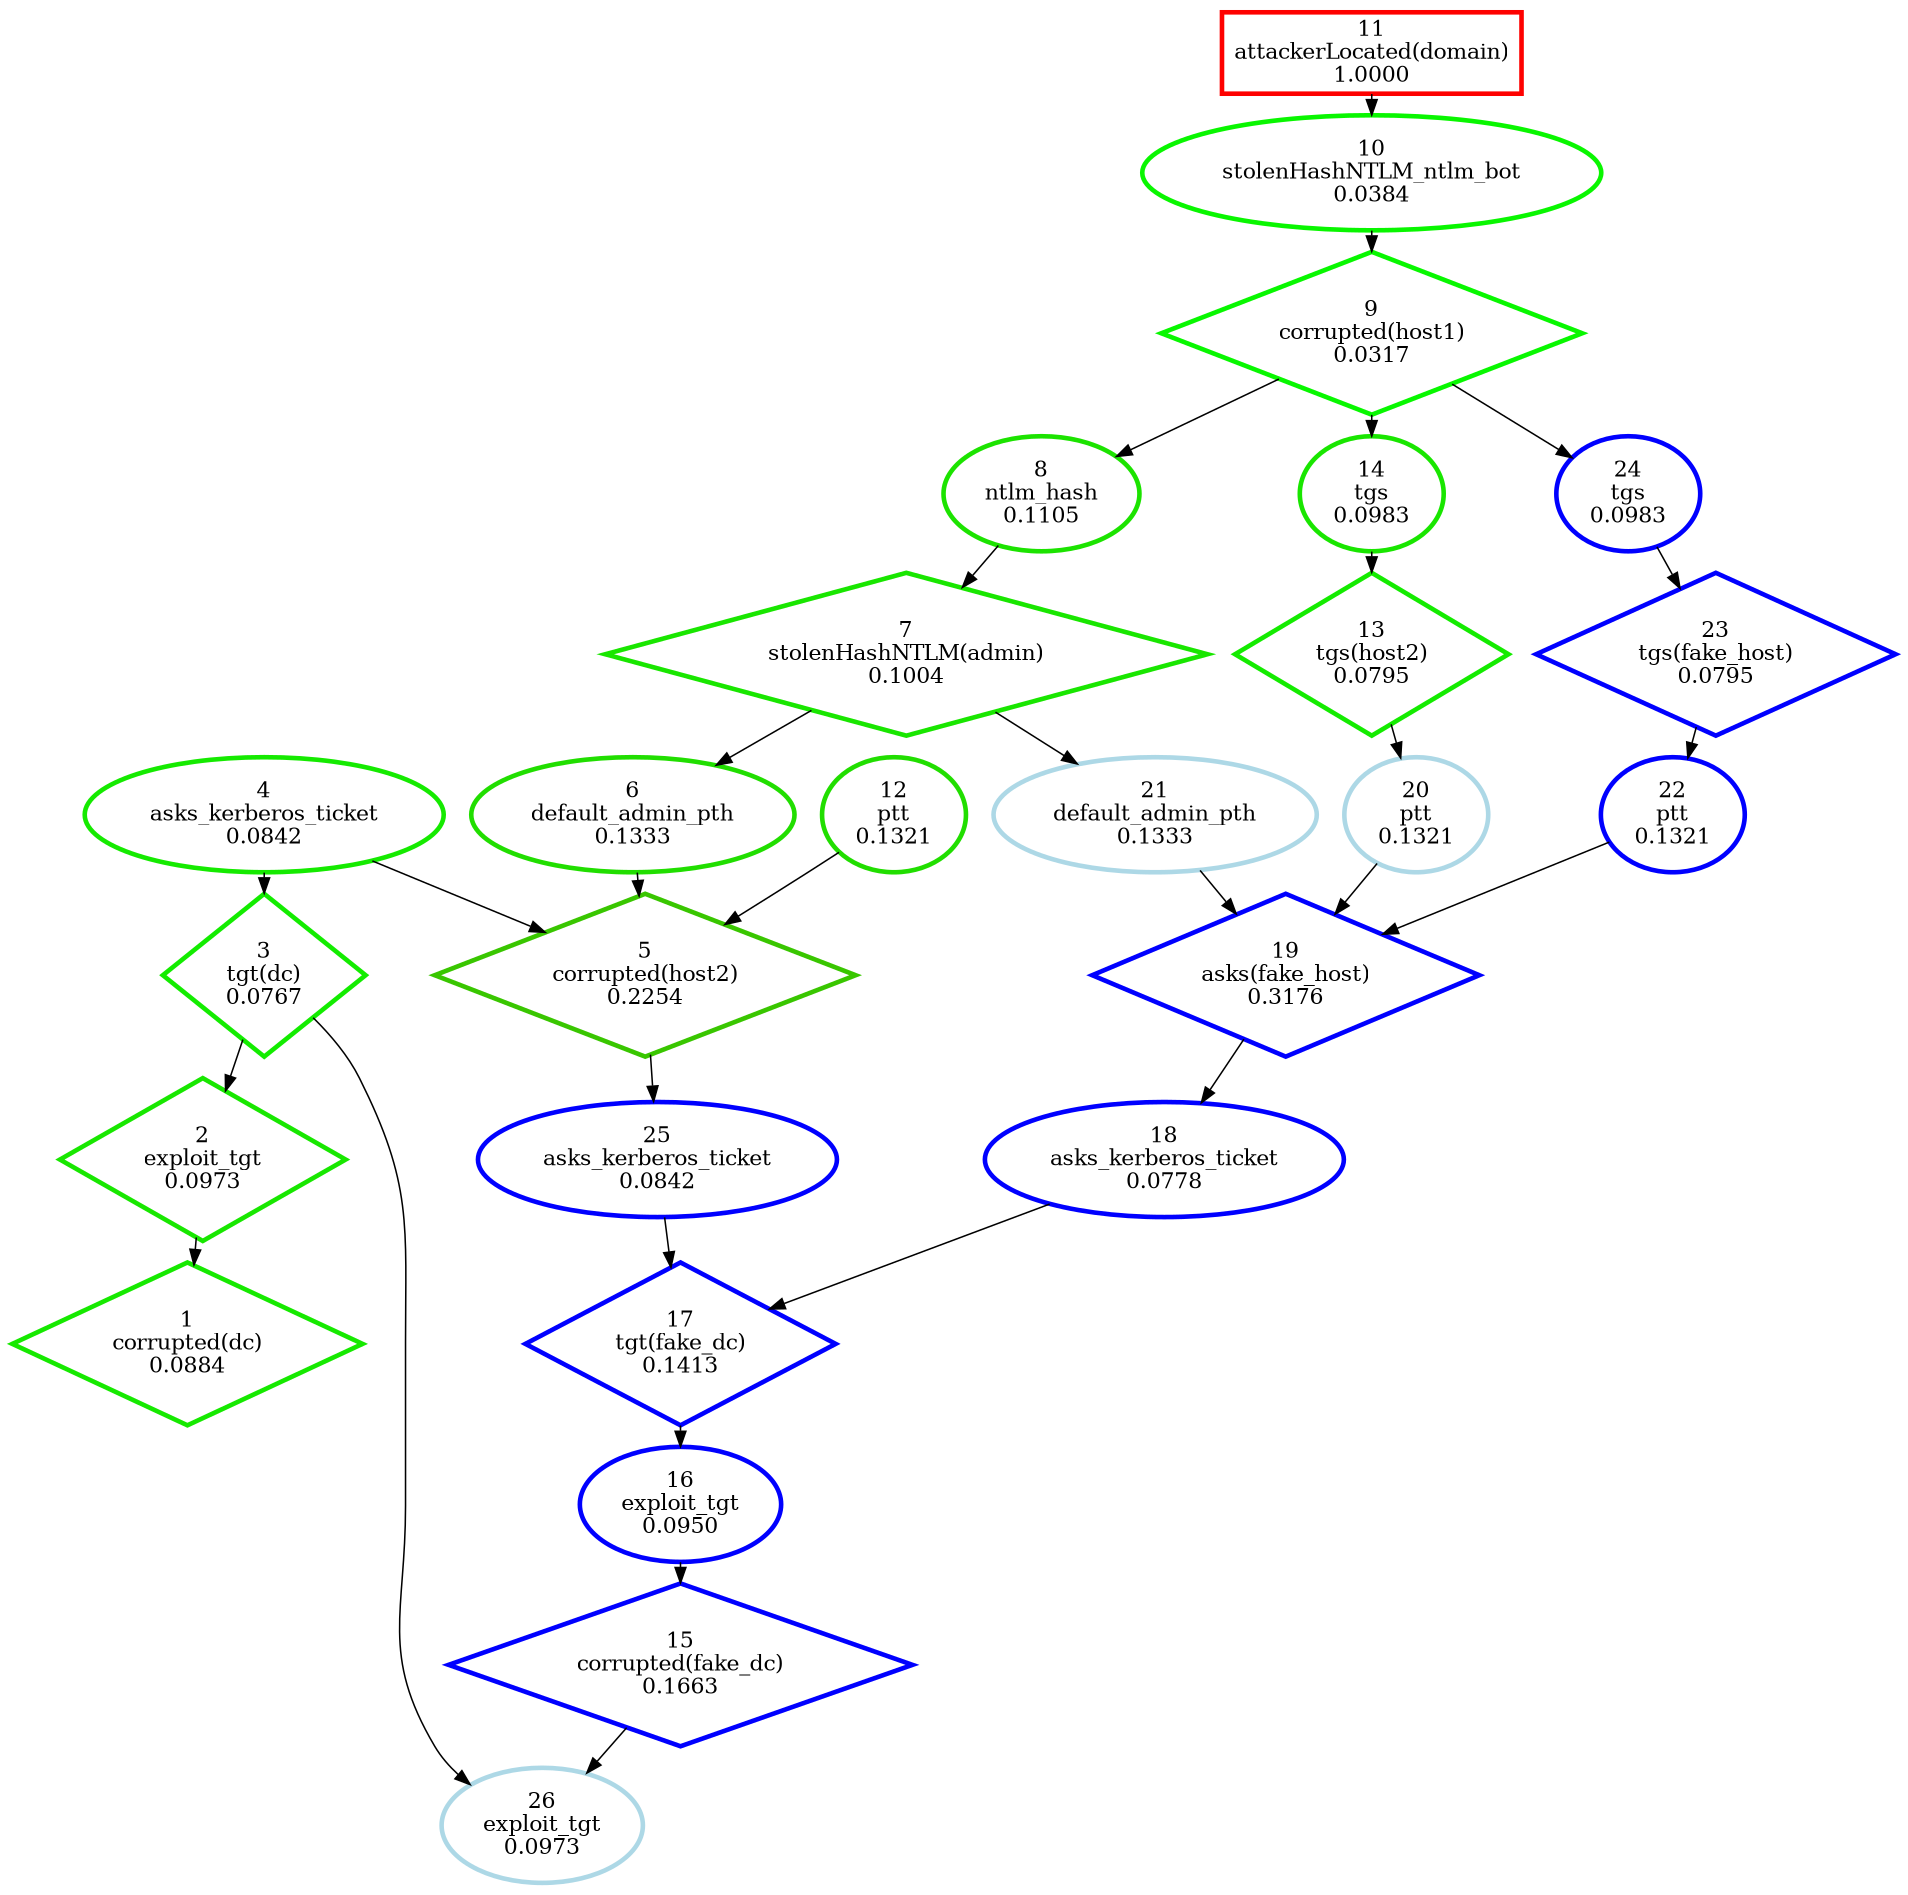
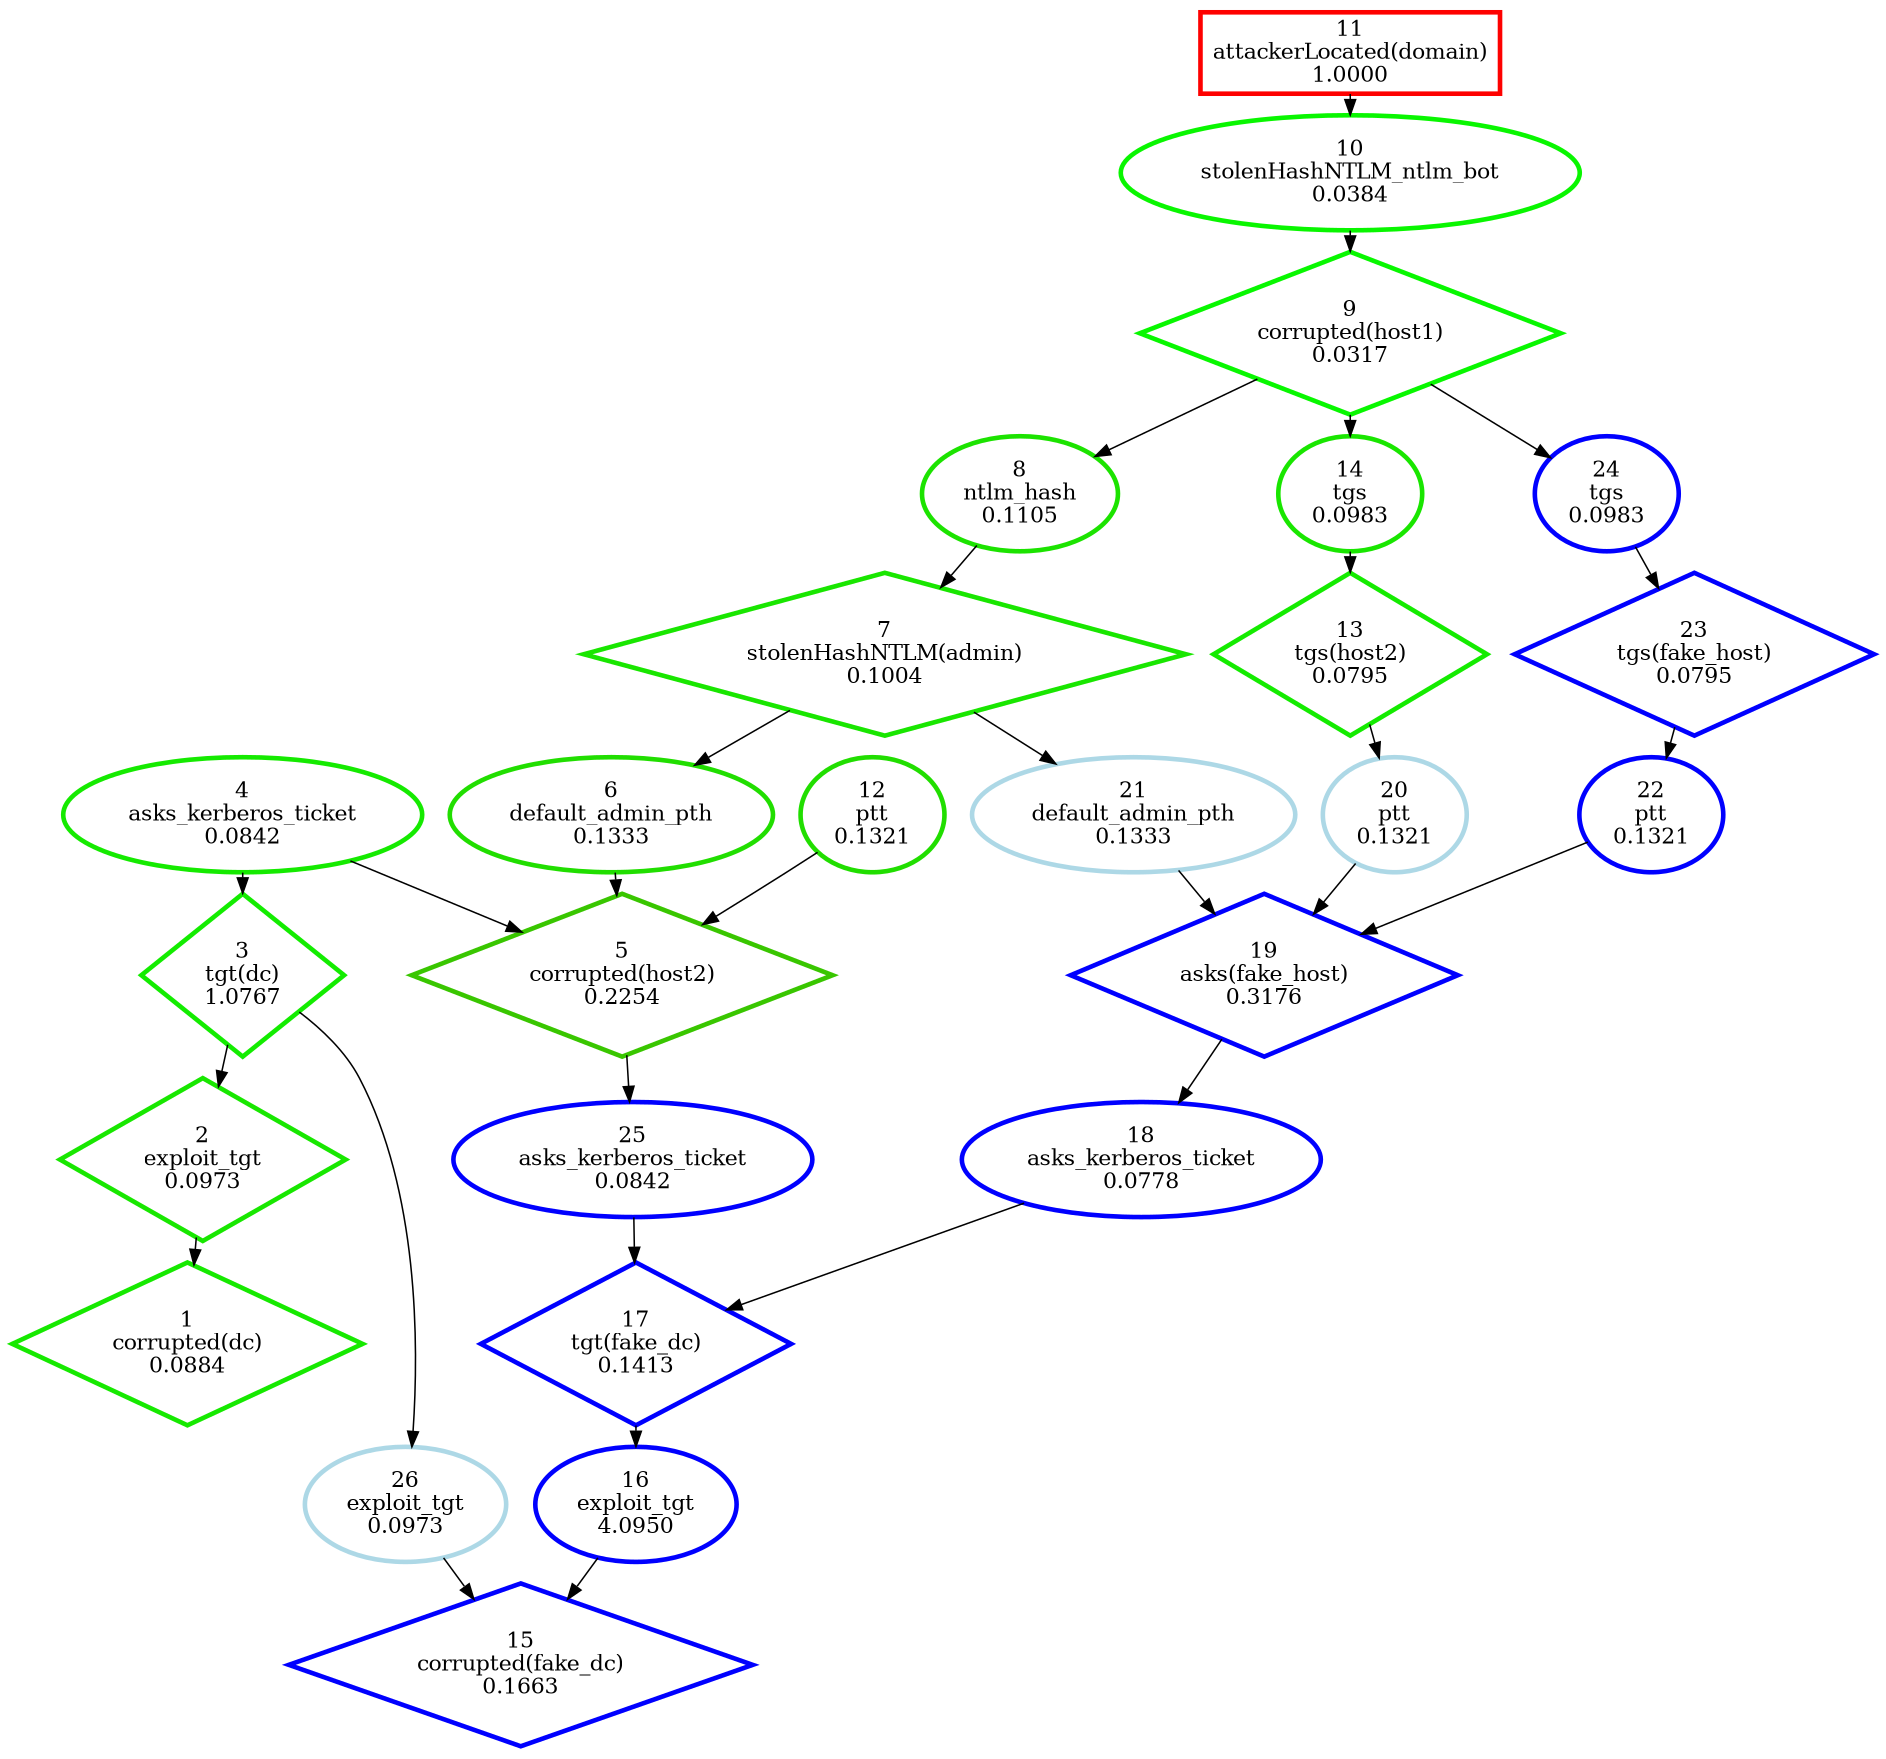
node "3 tgt(dc) 0.0767": label "3 tgt(dc) 0.0767" -> "3 tgt(dc) 1.0767"
node "16 exploit_tgt 0.0950": label "16 exploit_tgt 0.0950" -> "16 exploit_tgt 4.0950"
edge "15 corrupted(fake_dc) 0.1663" -> "26 exploit_tgt 0.0973": reversed
